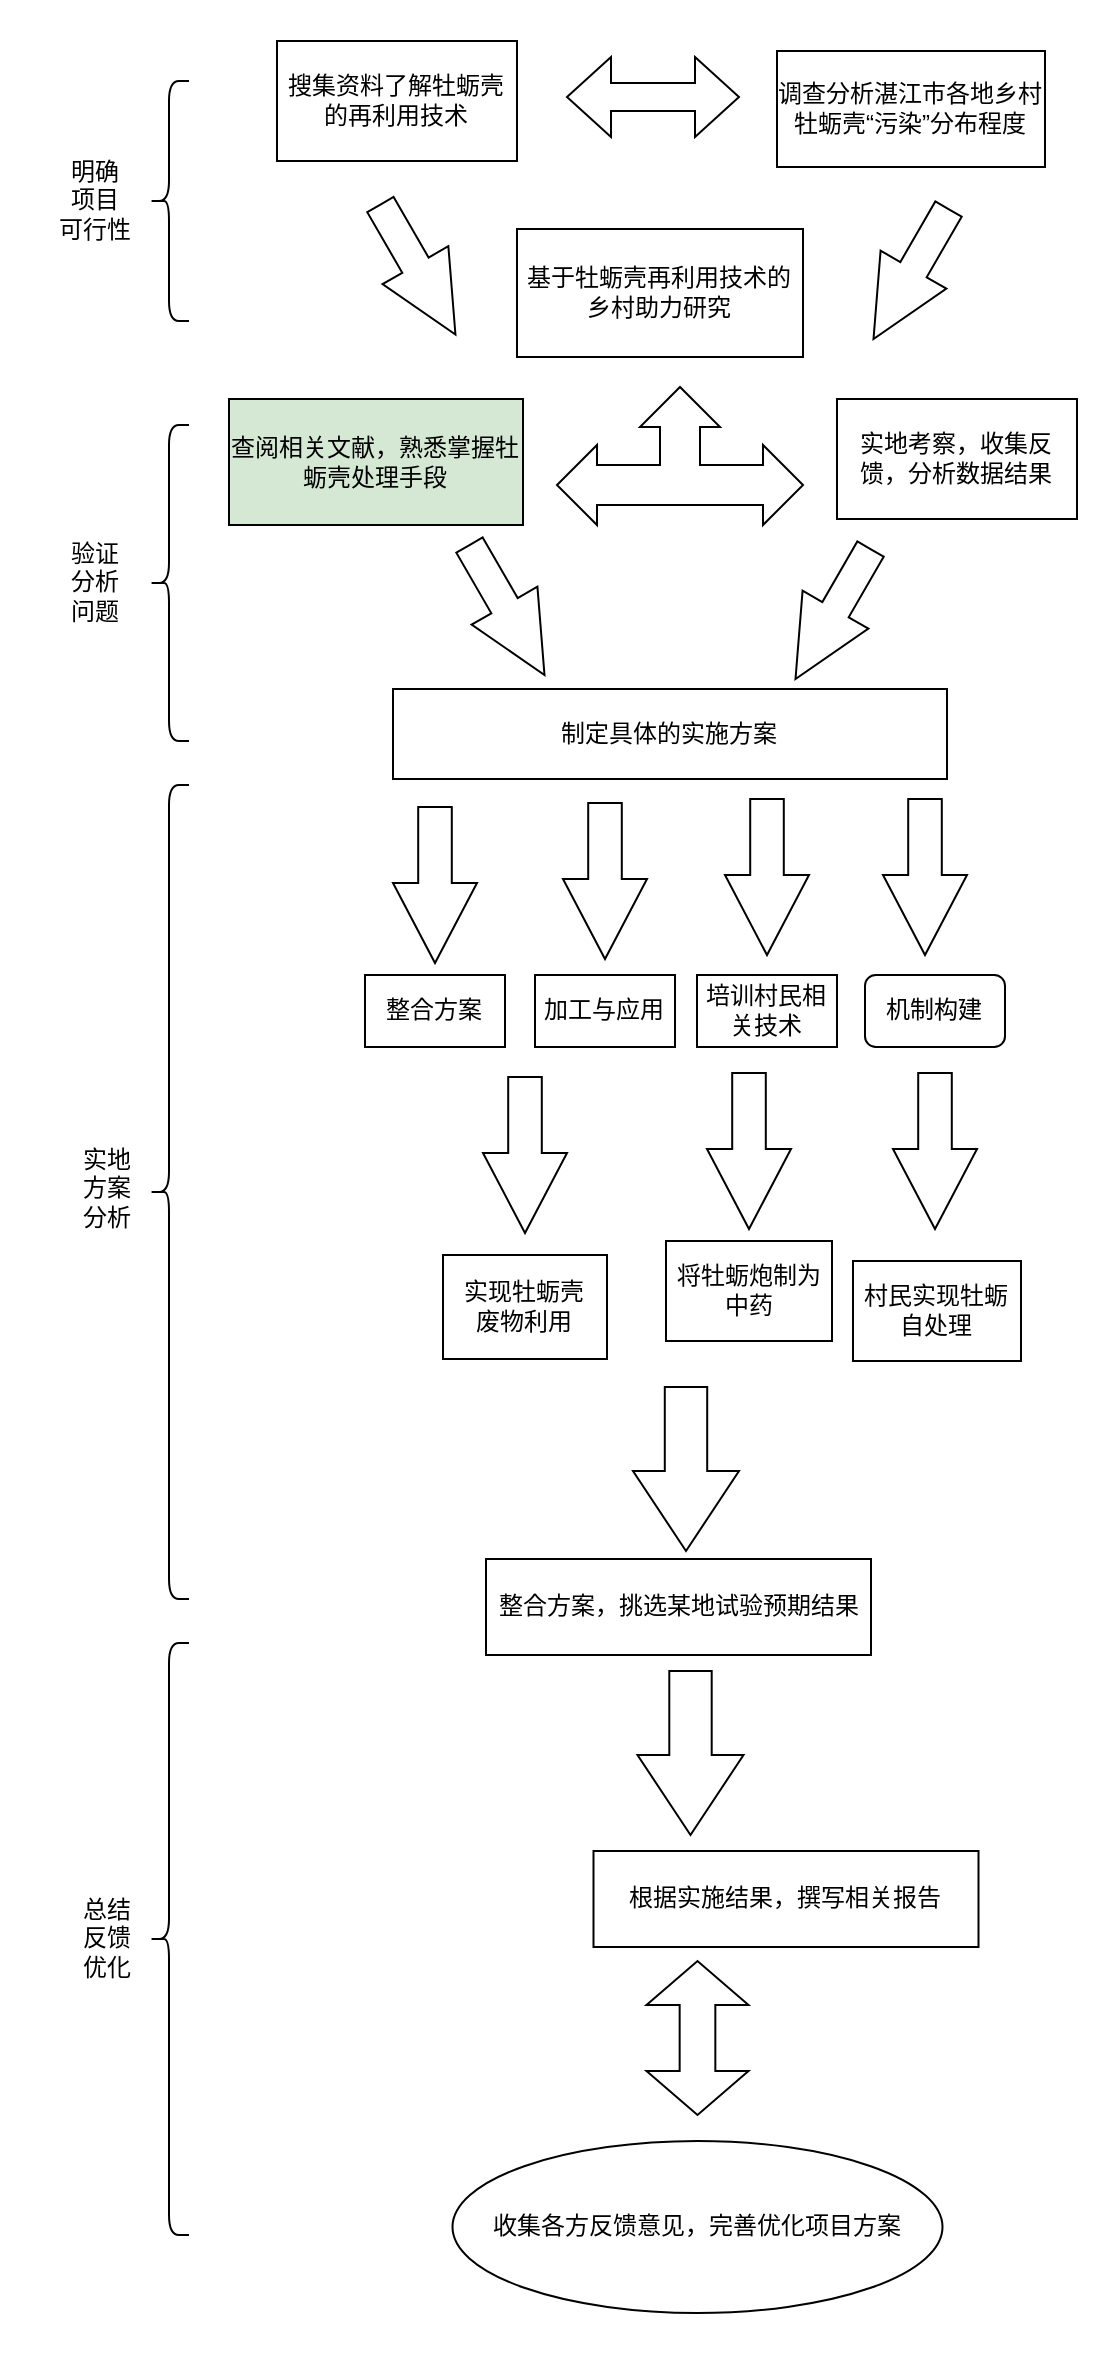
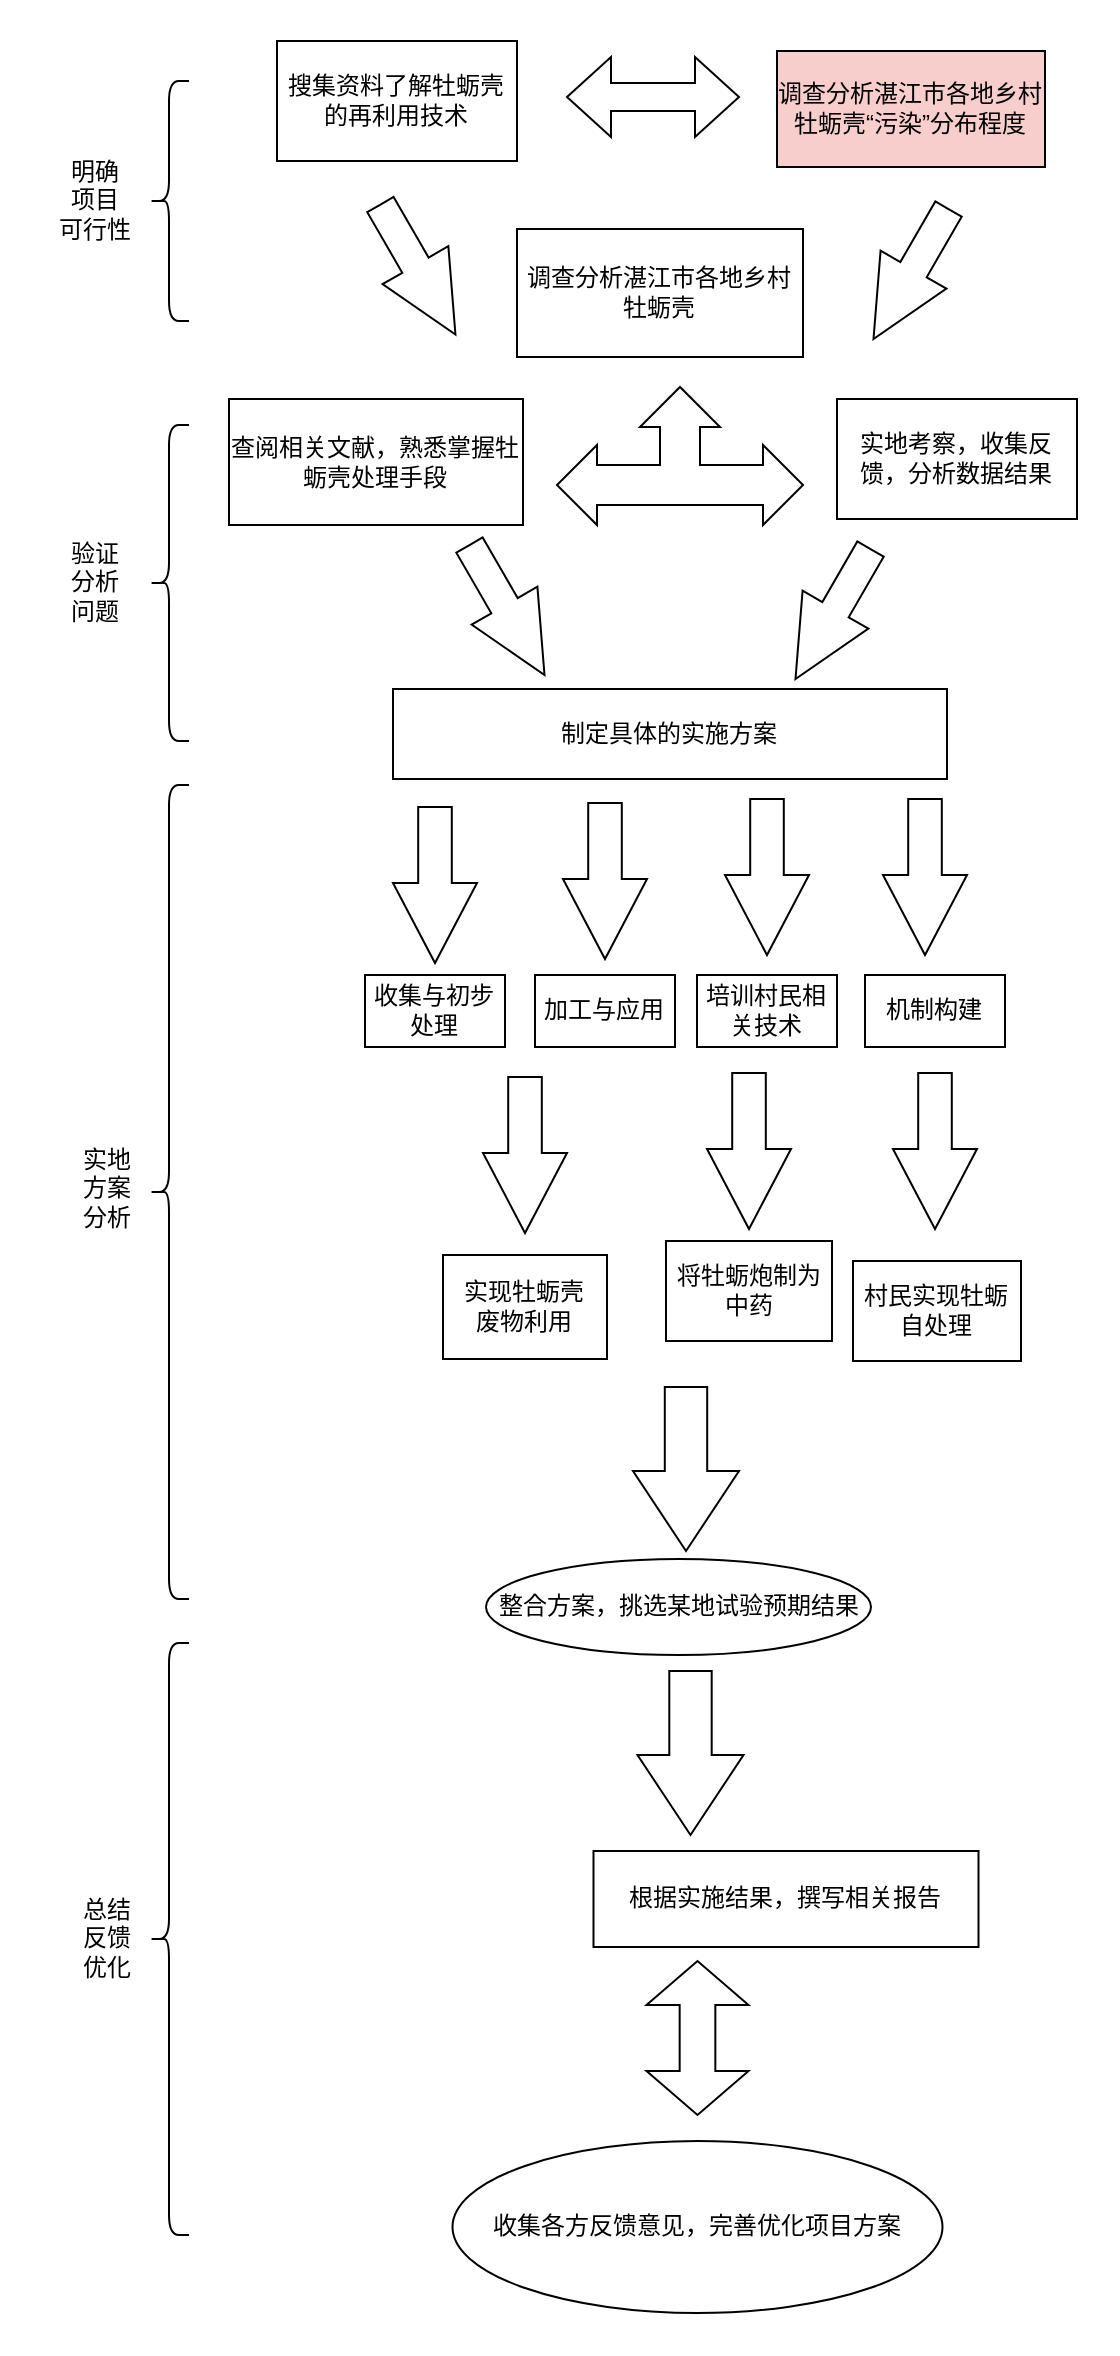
node "调查分析湛江市各地乡村牡蛎壳“污染”分布程度": fillcolor #ffffff -> #f8cecc
node "基于牡蛎壳再利用技术的乡村助力研究": label "基于牡蛎壳再利用技术的乡村助力研究" -> "调查分析湛江市各地乡村牡蛎壳"
node "查阅相关文献，熟悉掌握牡蛎壳处理手段": fillcolor #d5e8d4 -> #ffffff
node "整合方案": label "整合方案" -> "收集与初步处理"
node "机制构建": shape rounded rectangle -> rectangle
node "整合方案，挑选某地试验预期结果": shape rectangle -> ellipse
